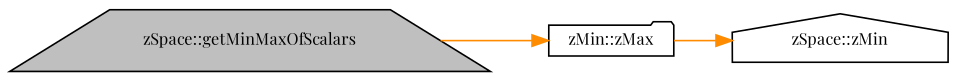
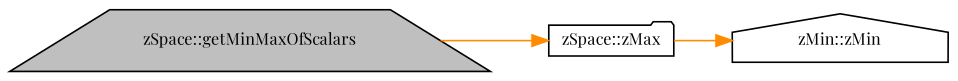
node "zMin::zMax": label "zMin::zMax" -> "zSpace::zMax"
node "zSpace::zMin": label "zSpace::zMin" -> "zMin::zMin"
